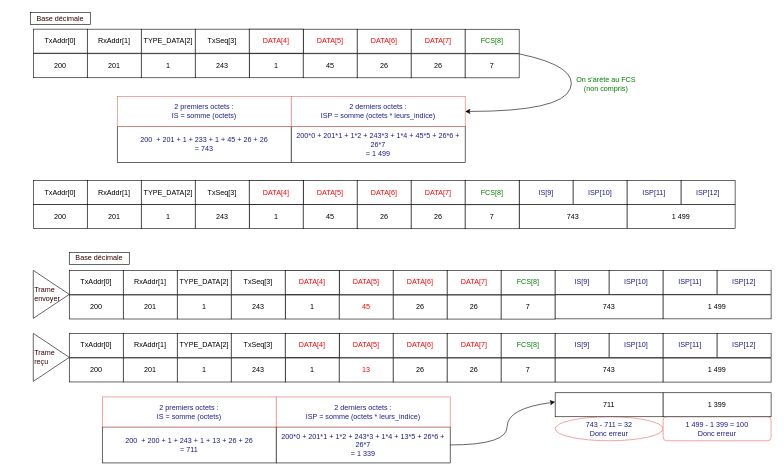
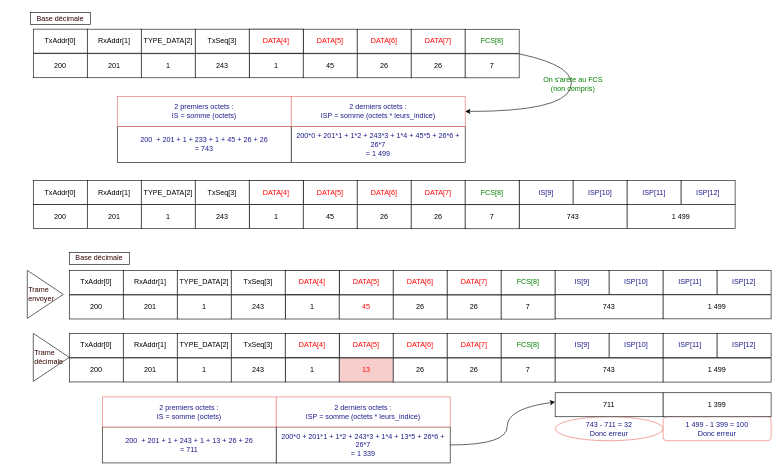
node "On s'arète au FCS (non compris)": moved (606, 84) -> (573, 84)
node "Trame envoyer": moved (51, 294) -> (45, 294)
node "Trame reçu": label "Trame reçu" -> "Trame décimale"
node "13": fillcolor #ffffff -> #f8cecc
node "200 + 200 + 1 + 243 + 1 + 13 + 26 + 26 = 711": label "200 + 200 + 1 + 243 + 1 + 13 + 26 + 26 = 711" -> "200 + 201 + 1 + 243 + 1 + 13 + 26 + 26 = 711"
